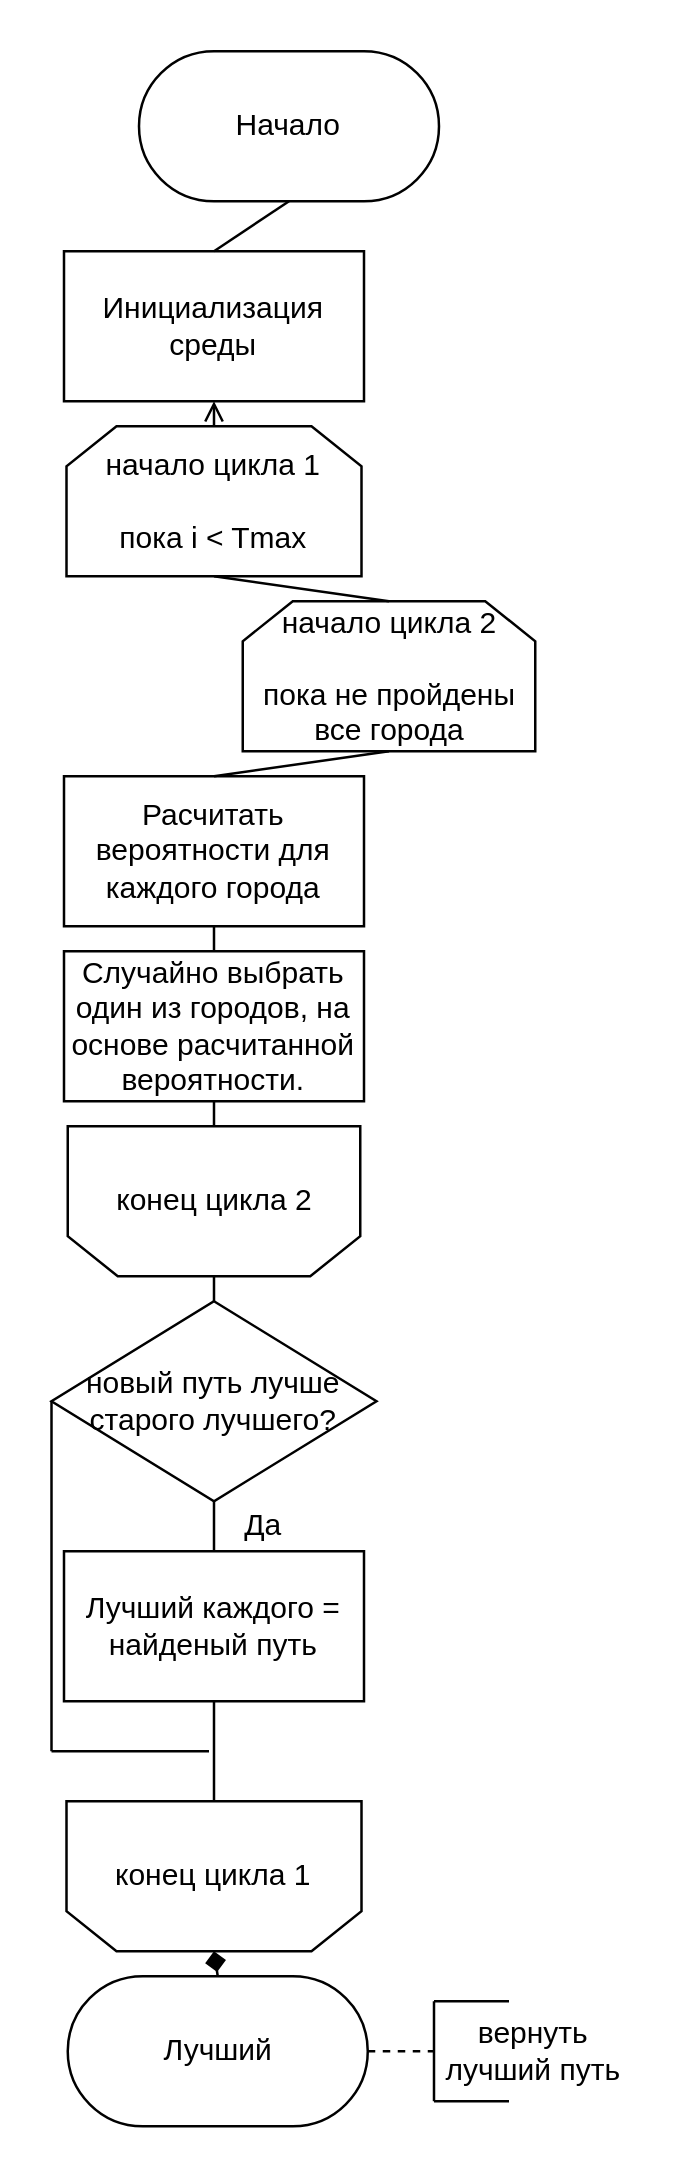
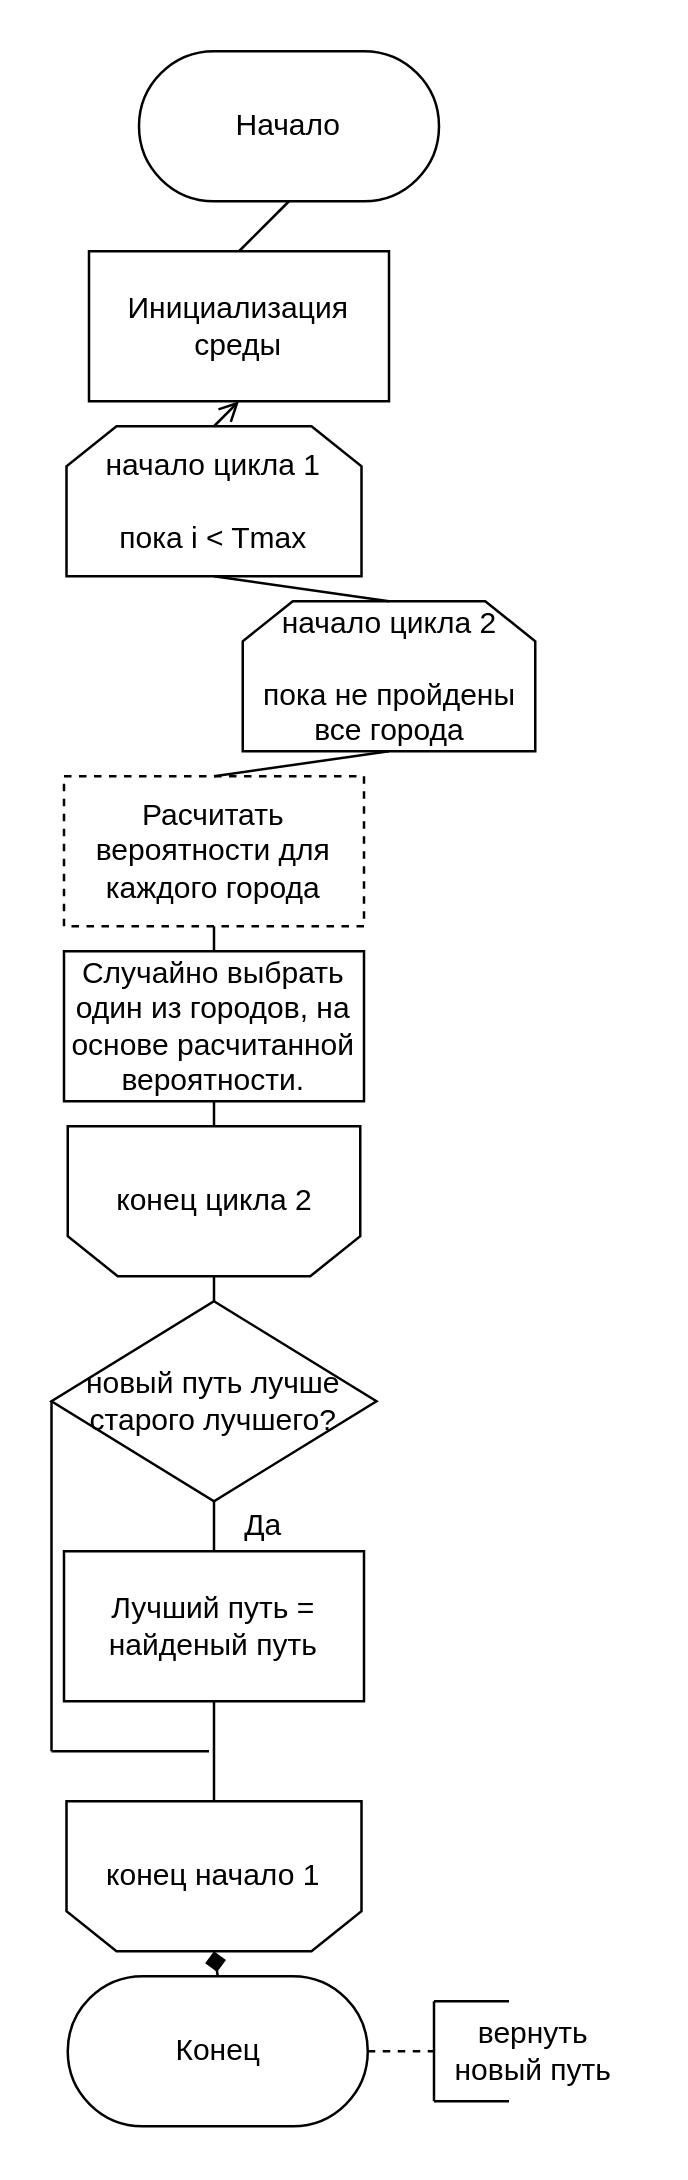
node "Инициализация среды": moved (214, 326) -> (239, 326)
node "Расчитать вероятности для каждого города": style solid -> dashed
node "Лучший каждого = найденый путь": label "Лучший каждого = найденый путь" -> "Лучший путь = найденый путь"
node "конец цикла 1": label "конец цикла 1" -> "конец начало 1"
node "Лучший": label "Лучший" -> "Конец"
node "вернуть лучший путь": label "вернуть лучший путь" -> "вернуть новый путь"
